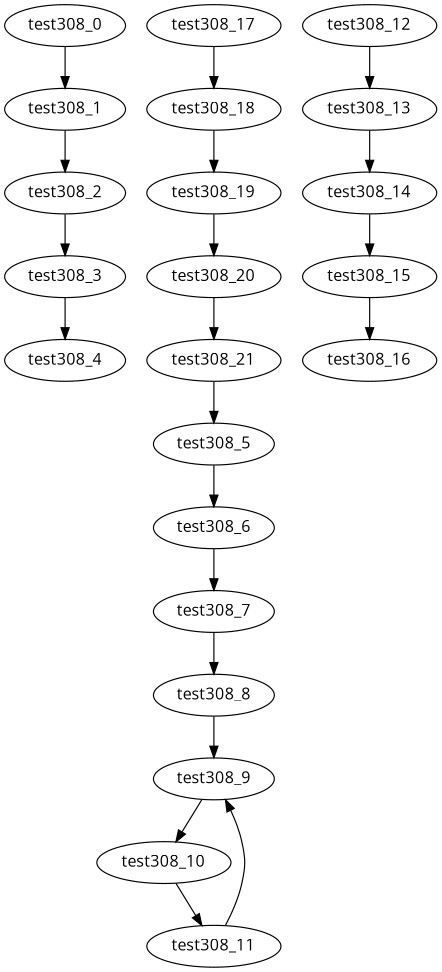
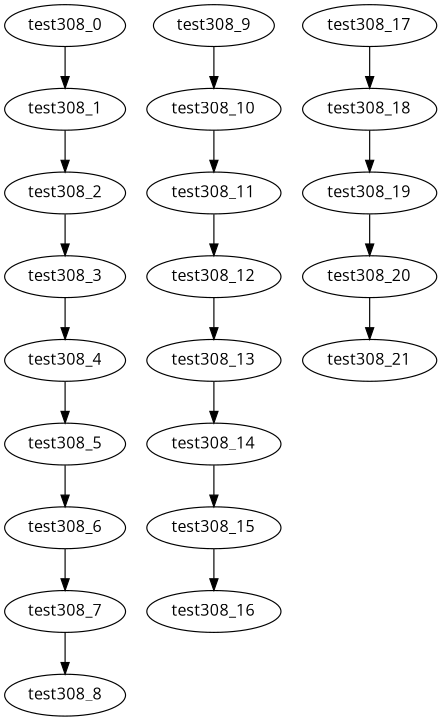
edge "test308_21" -> "test308_5": now "test308_4" -> "test308_5"
edge "test308_8" -> "test308_9": removed
edge "test308_11" -> "test308_9": now "test308_11" -> "test308_12"
